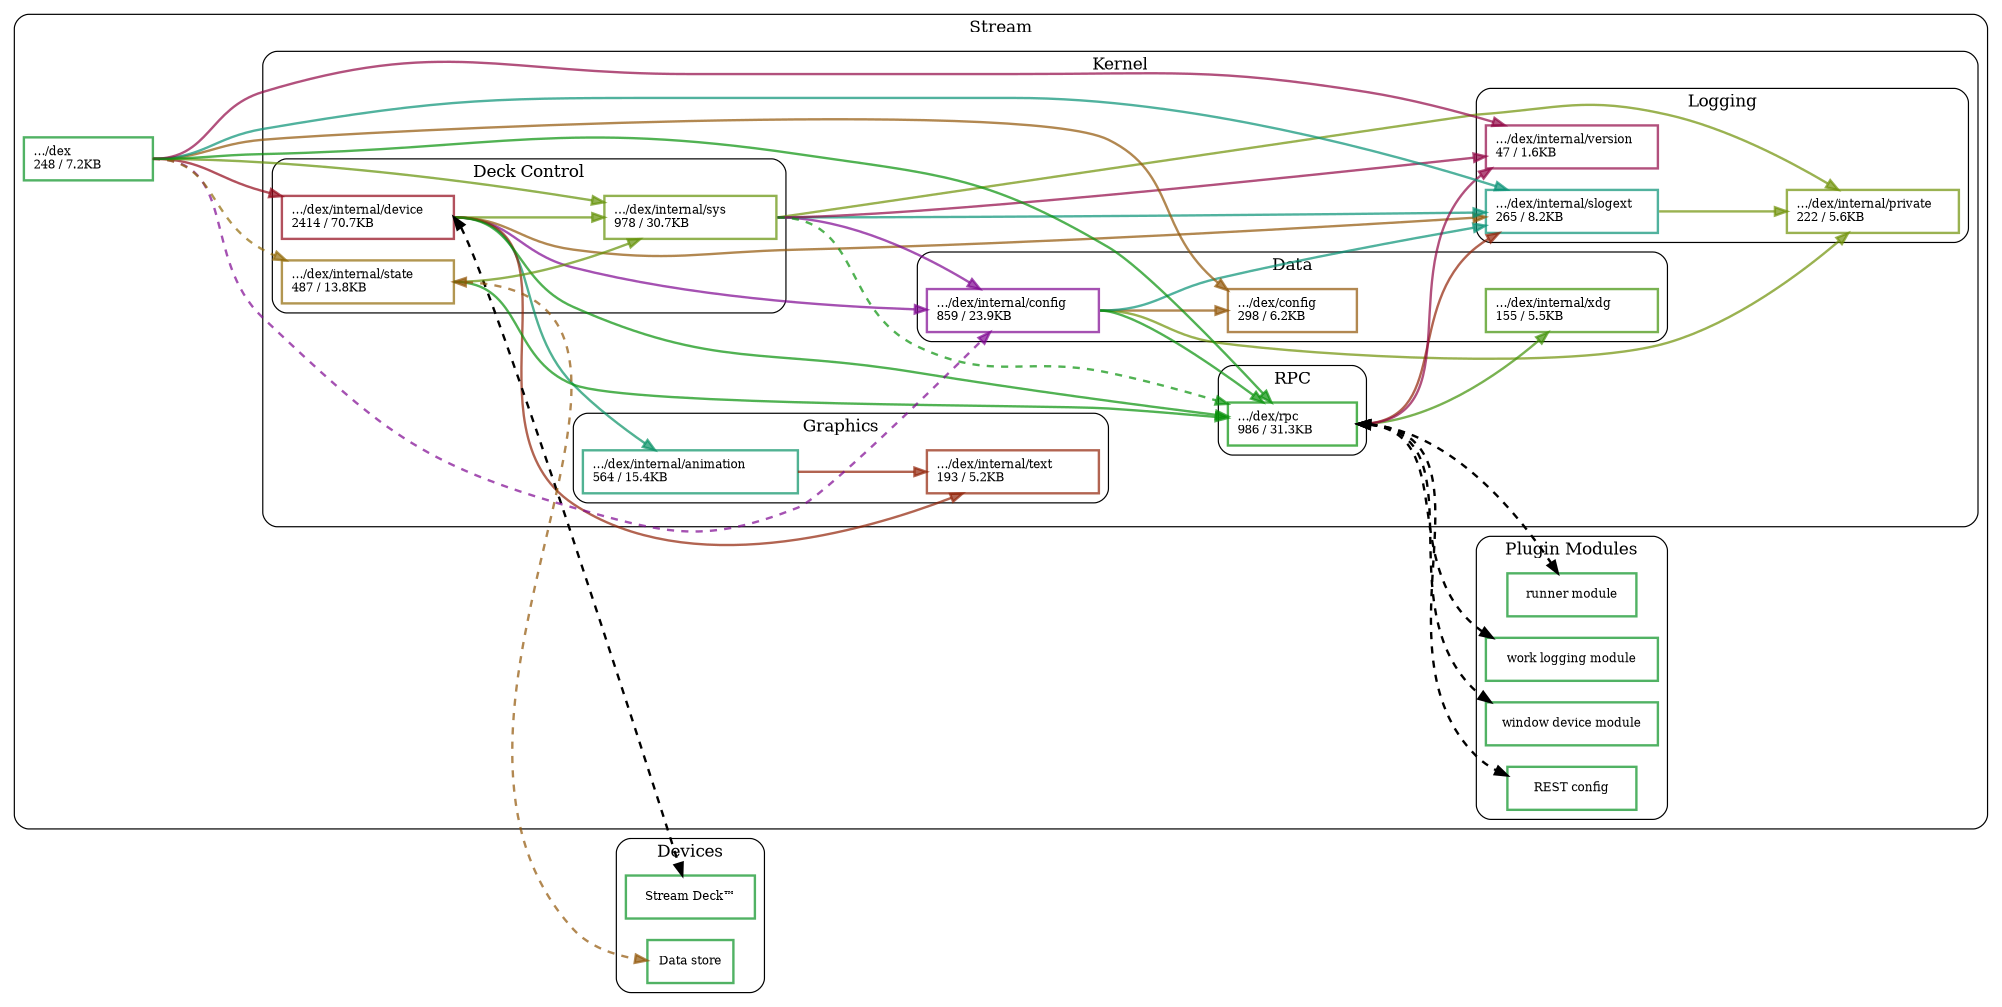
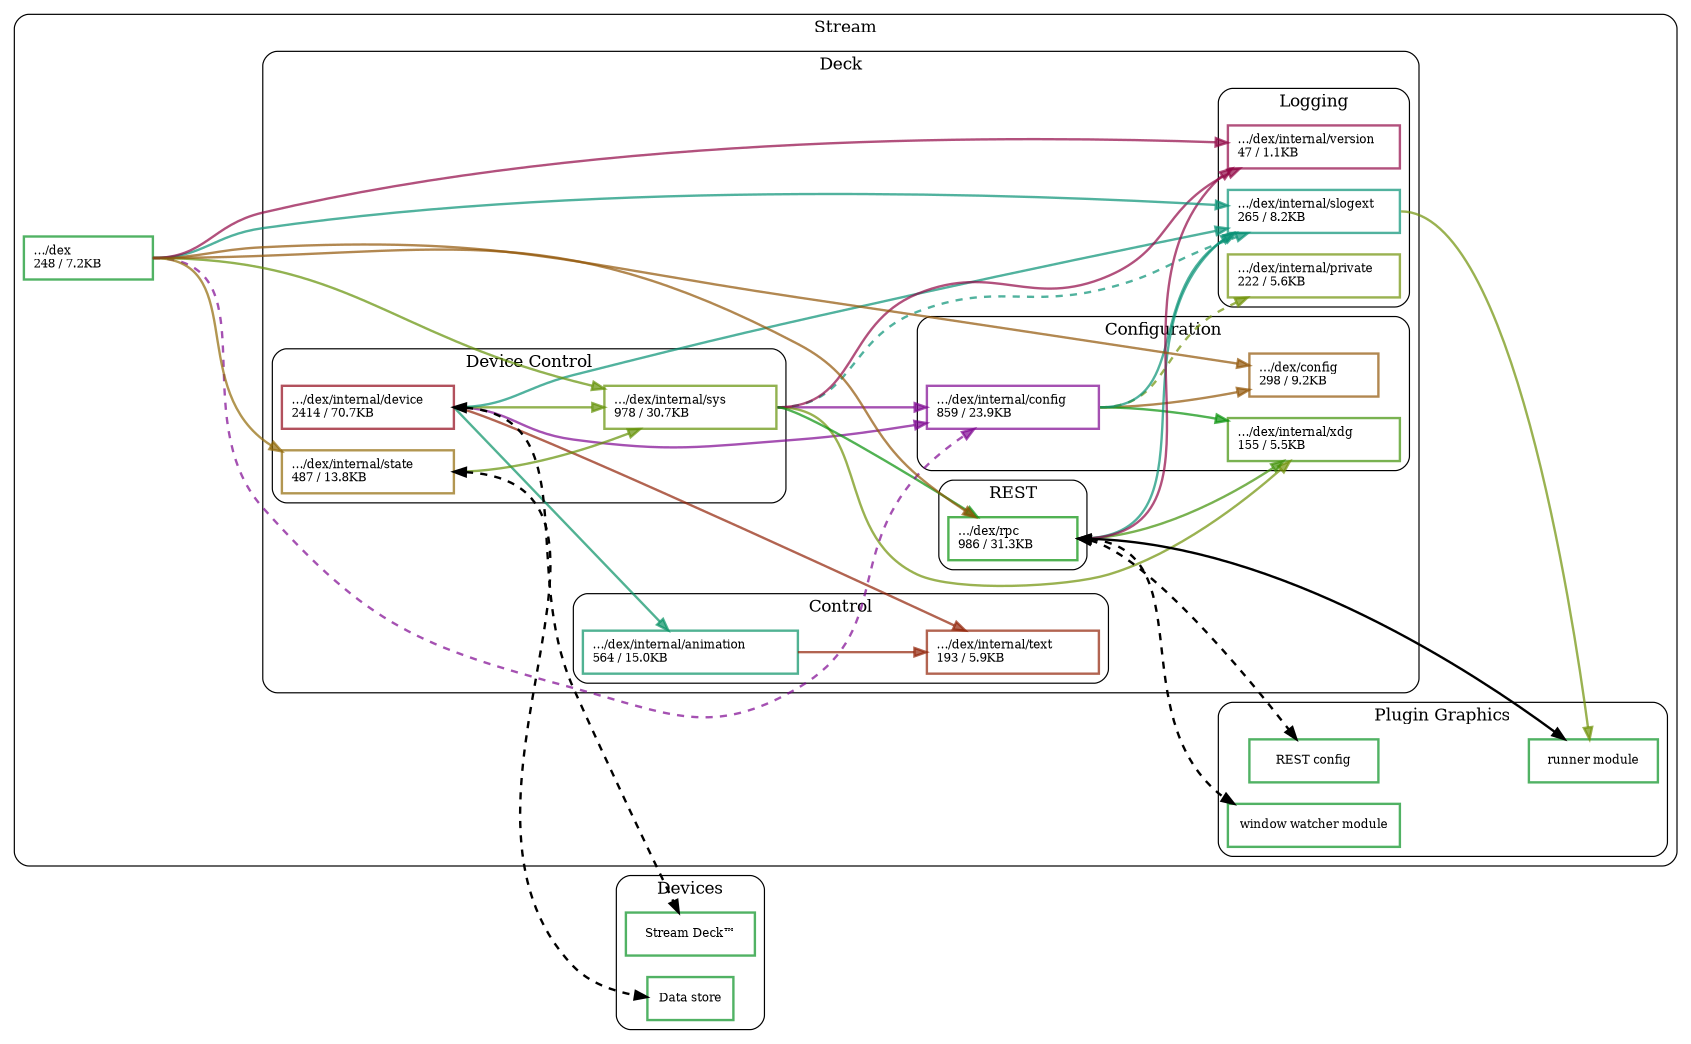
cluster "Kernel": label "Kernel" -> "Deck"
edge "…/dex/internal/sys 978 / 30.7KB" -> "…/dex/internal/private 222 / 5.6KB": now "…/dex/internal/sys 978 / 30.7KB" -> "…/dex/internal/xdg 155 / 5.5KB"
edge "…/dex 248 / 7.2KB" -> "…/dex/rpc 986 / 31.3KB": color #079109b2 -> #915507b2
node "…/dex/internal/version 47 / 1.6KB": label "…/dex/internal/version 47 / 1.6KB" -> "…/dex/internal/version 47 / 1.1KB"
edge "…/dex 248 / 7.2KB" -> "…/dex/internal/device 2414 / 70.7KB": removed
cluster "Deck Control": label "Deck Control" -> "Device Control"
edge "…/dex/internal/slogext 265 / 8.2KB" -> "…/dex/internal/private 222 / 5.6KB": now "…/dex/internal/slogext 265 / 8.2KB" -> "runner module"
edge "…/dex 248 / 7.2KB" -> "…/dex/internal/state 487 / 13.8KB": style dashed -> solid
edge "…/dex/internal/sys 978 / 30.7KB" -> "…/dex/internal/slogext 265 / 8.2KB": style solid -> dashed
edge "…/dex/internal/device 2414 / 70.7KB" -> "…/dex/internal/slogext 265 / 8.2KB": color #915507b2 -> #079174b2
cluster "Data": label "Data" -> "Configuration"
edge "…/dex/rpc 986 / 31.3KB" -> "…/dex/internal/slogext 265 / 8.2KB": color #912207b2 -> #079174b2
node "…/dex/config 298 / 6.2KB": label "…/dex/config 298 / 6.2KB" -> "…/dex/config 298 / 9.2KB"
edge "…/dex/internal/config 859 / 23.9KB" -> "…/dex/rpc 986 / 31.3KB": now "…/dex/internal/config 859 / 23.9KB" -> "…/dex/internal/xdg 155 / 5.5KB"
edge "…/dex/internal/config 859 / 23.9KB" -> "…/dex/internal/private 222 / 5.6KB": style solid -> dashed
edge "…/dex/internal/device 2414 / 70.7KB" -> "…/dex/rpc 986 / 31.3KB": removed
edge "…/dex/internal/sys 978 / 30.7KB" -> "…/dex/rpc 986 / 31.3KB": style dashed -> solid
cluster "RPC": label "RPC" -> "REST"
edge "…/dex/internal/state 487 / 13.8KB" -> "…/dex/rpc 986 / 31.3KB": removed
cluster "Graphics": label "Graphics" -> "Control"
node "…/dex/internal/animation 564 / 15.4KB": label "…/dex/internal/animation 564 / 15.4KB" -> "…/dex/internal/animation 564 / 15.0KB"
node "…/dex/internal/text 193 / 5.2KB": label "…/dex/internal/text 193 / 5.2KB" -> "…/dex/internal/text 193 / 5.9KB"
edge "…/dex/rpc 986 / 31.3KB" -- "runner module": style dashed -> solid
cluster "Plugin Modules": label "Plugin Modules" -> "Plugin Graphics"
edge "…/dex/internal/state 487 / 13.8KB" -- "Data store": color #915507b2 -> black
node "work logging module": removed
node "window device module": label "window device module" -> "window watcher module"
